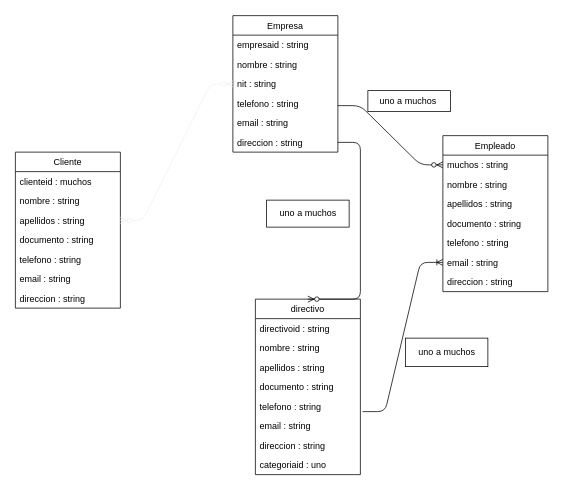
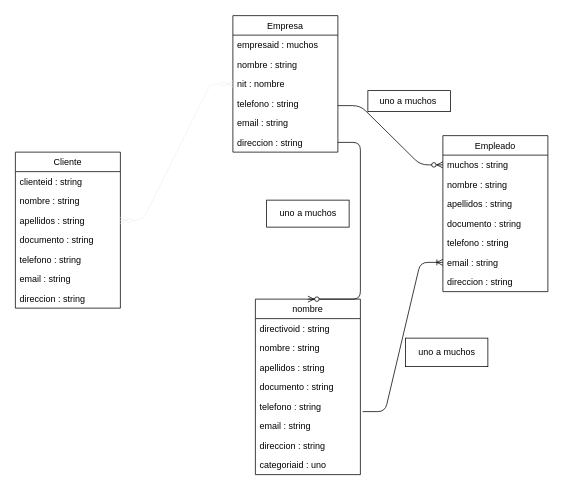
node "empresaid : string": label "empresaid : string" -> "empresaid : muchos"
node "nit : string": label "nit : string" -> "nit : nombre"
node "clienteid : muchos": label "clienteid : muchos" -> "clienteid : string"
node "directivo": label "directivo" -> "nombre"
